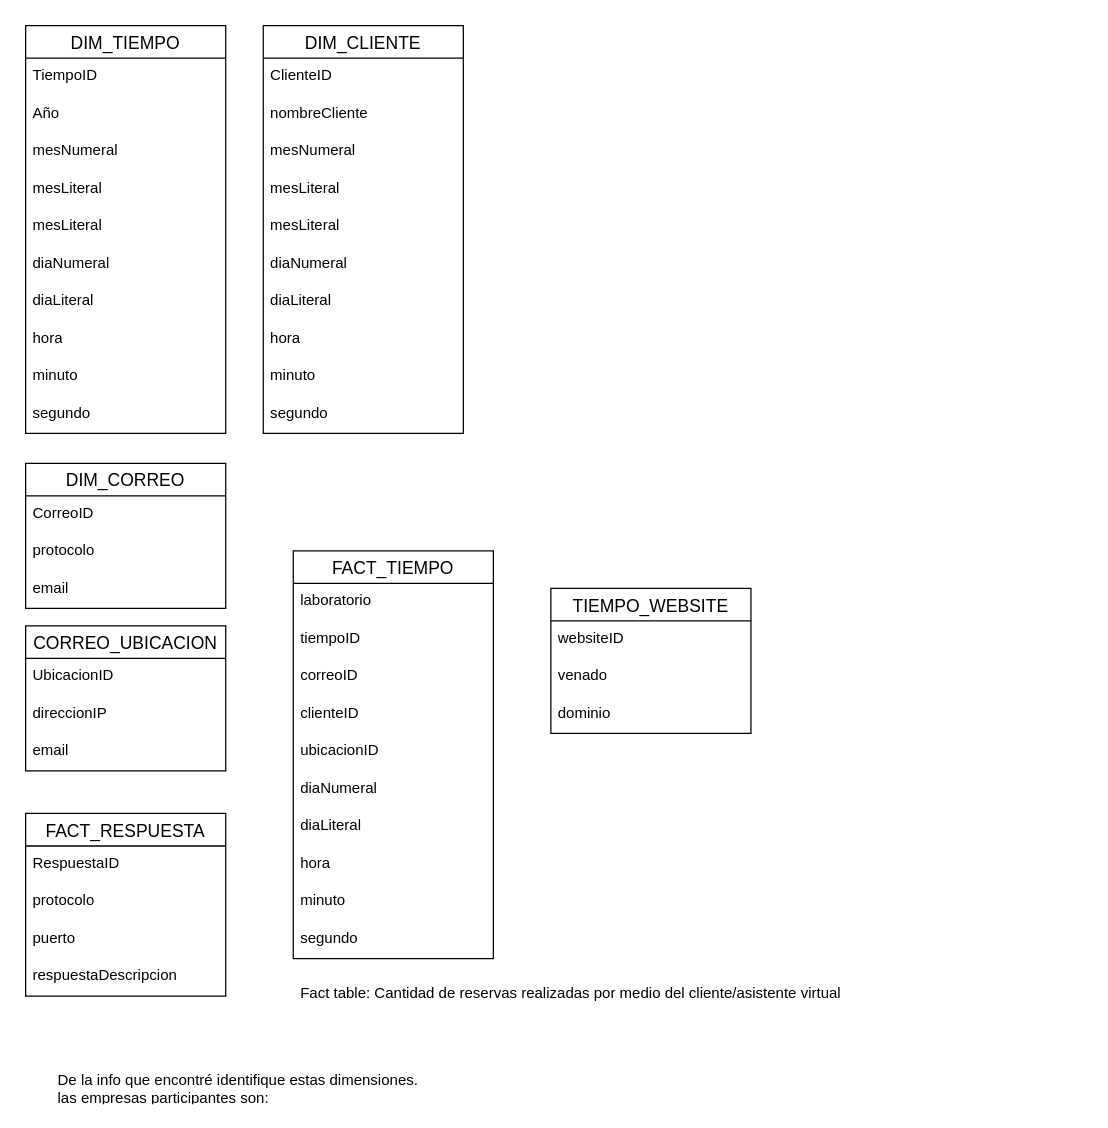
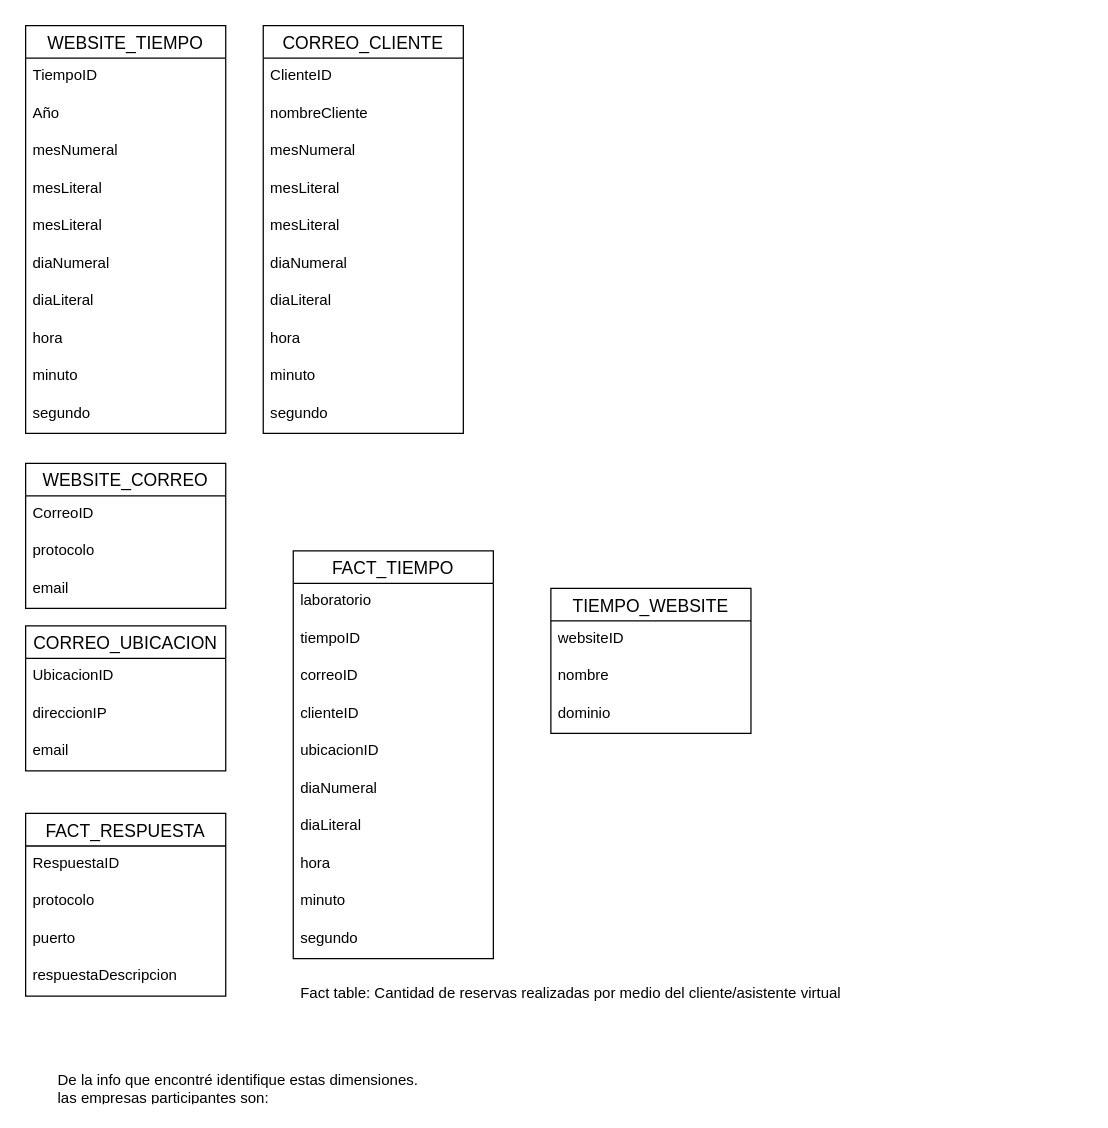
node "DIM_TIEMPO": label "DIM_TIEMPO" -> "WEBSITE_TIEMPO"
node "DIM_CLIENTE": label "DIM_CLIENTE" -> "CORREO_CLIENTE"
node "DIM_CORREO": label "DIM_CORREO" -> "WEBSITE_CORREO"
node "venado": label "venado" -> "nombre"
